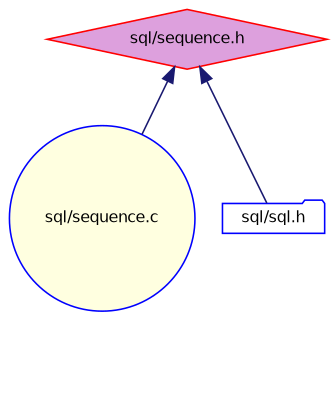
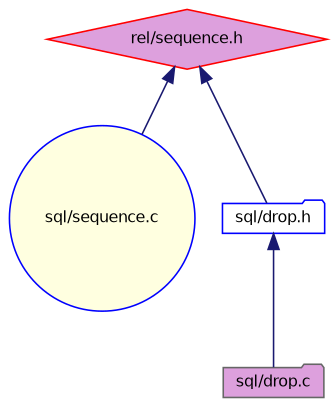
node "sql/sequence.h": label "sql/sequence.h" -> "rel/sequence.h"
node "sql/sql.h": label "sql/sql.h" -> "sql/drop.h"
node "sql/drop.c": added
